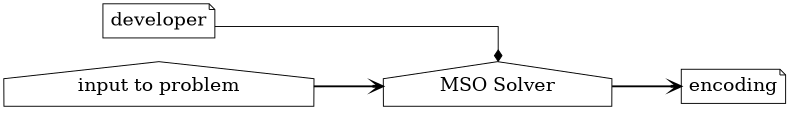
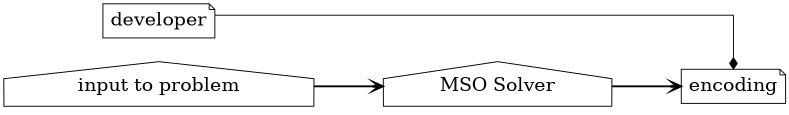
edge "developer" -> "MSO Solver": now "developer" -> "encoding"
